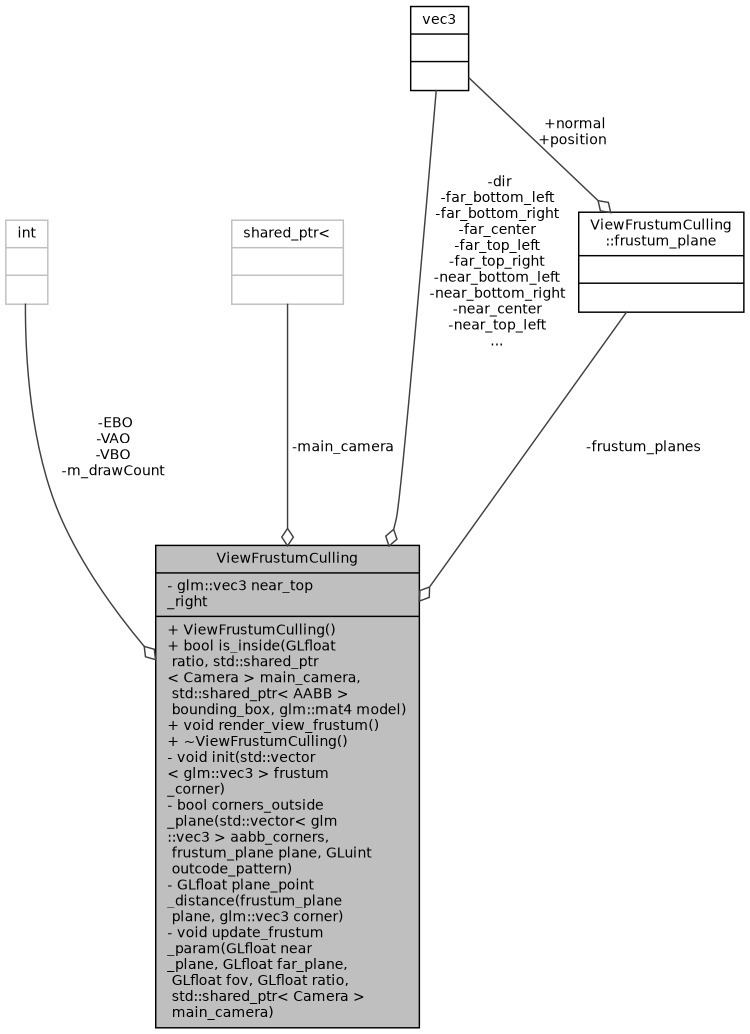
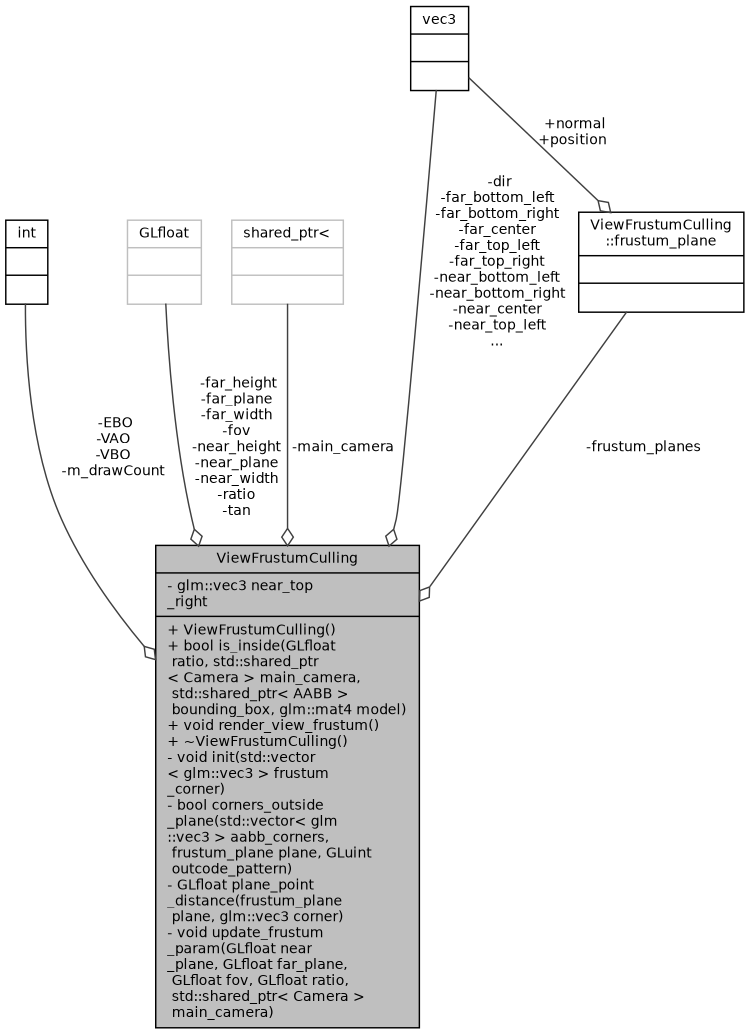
node "int": color grey75 -> black
node "GLfloat": added
